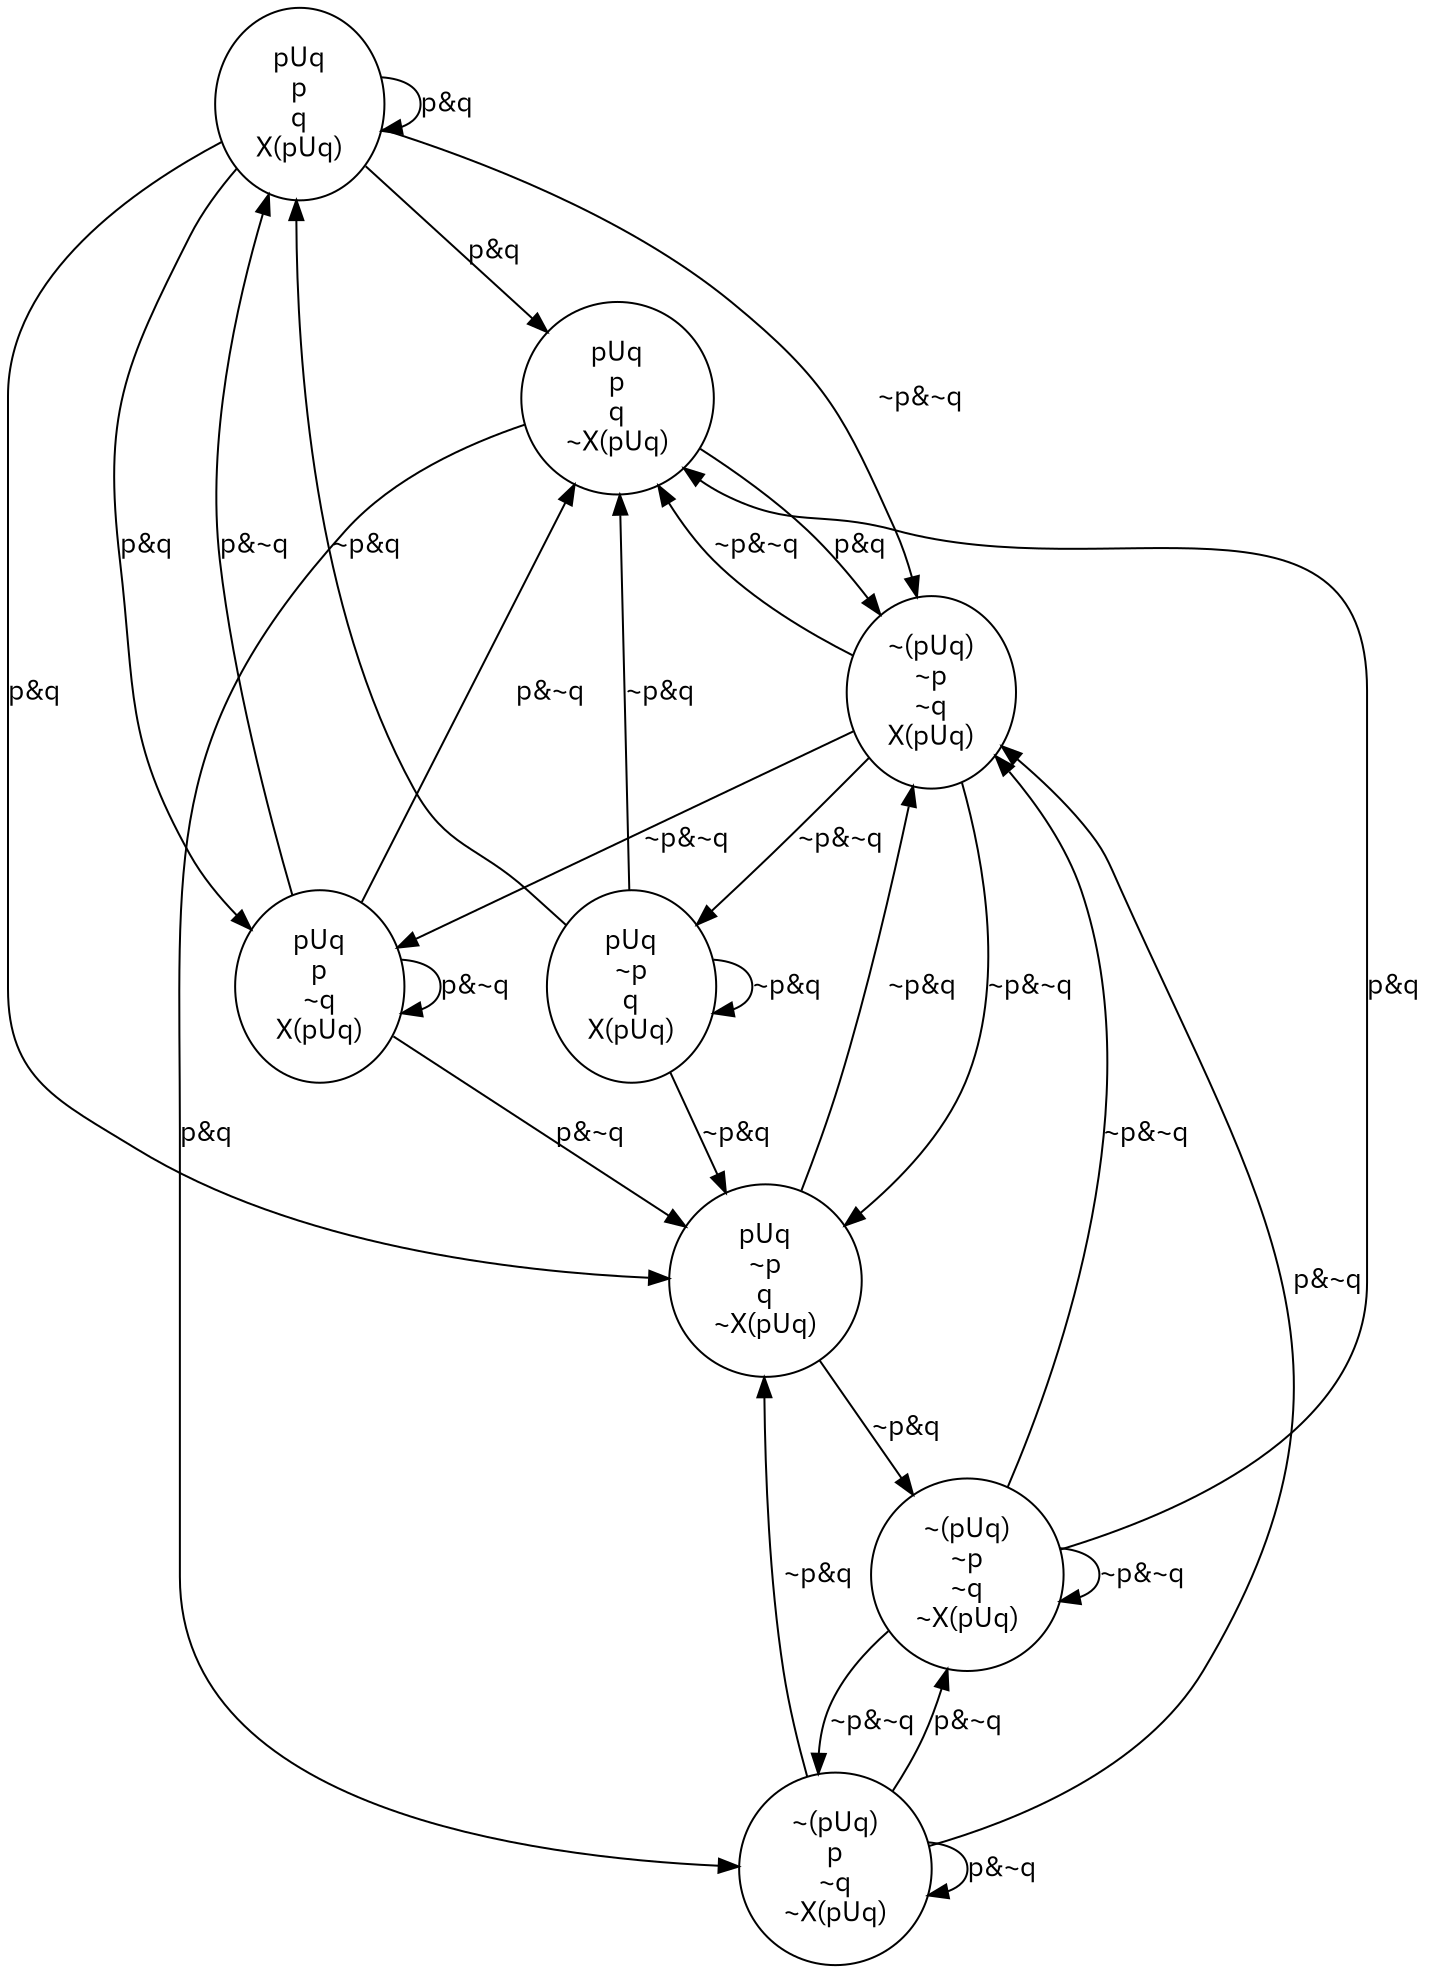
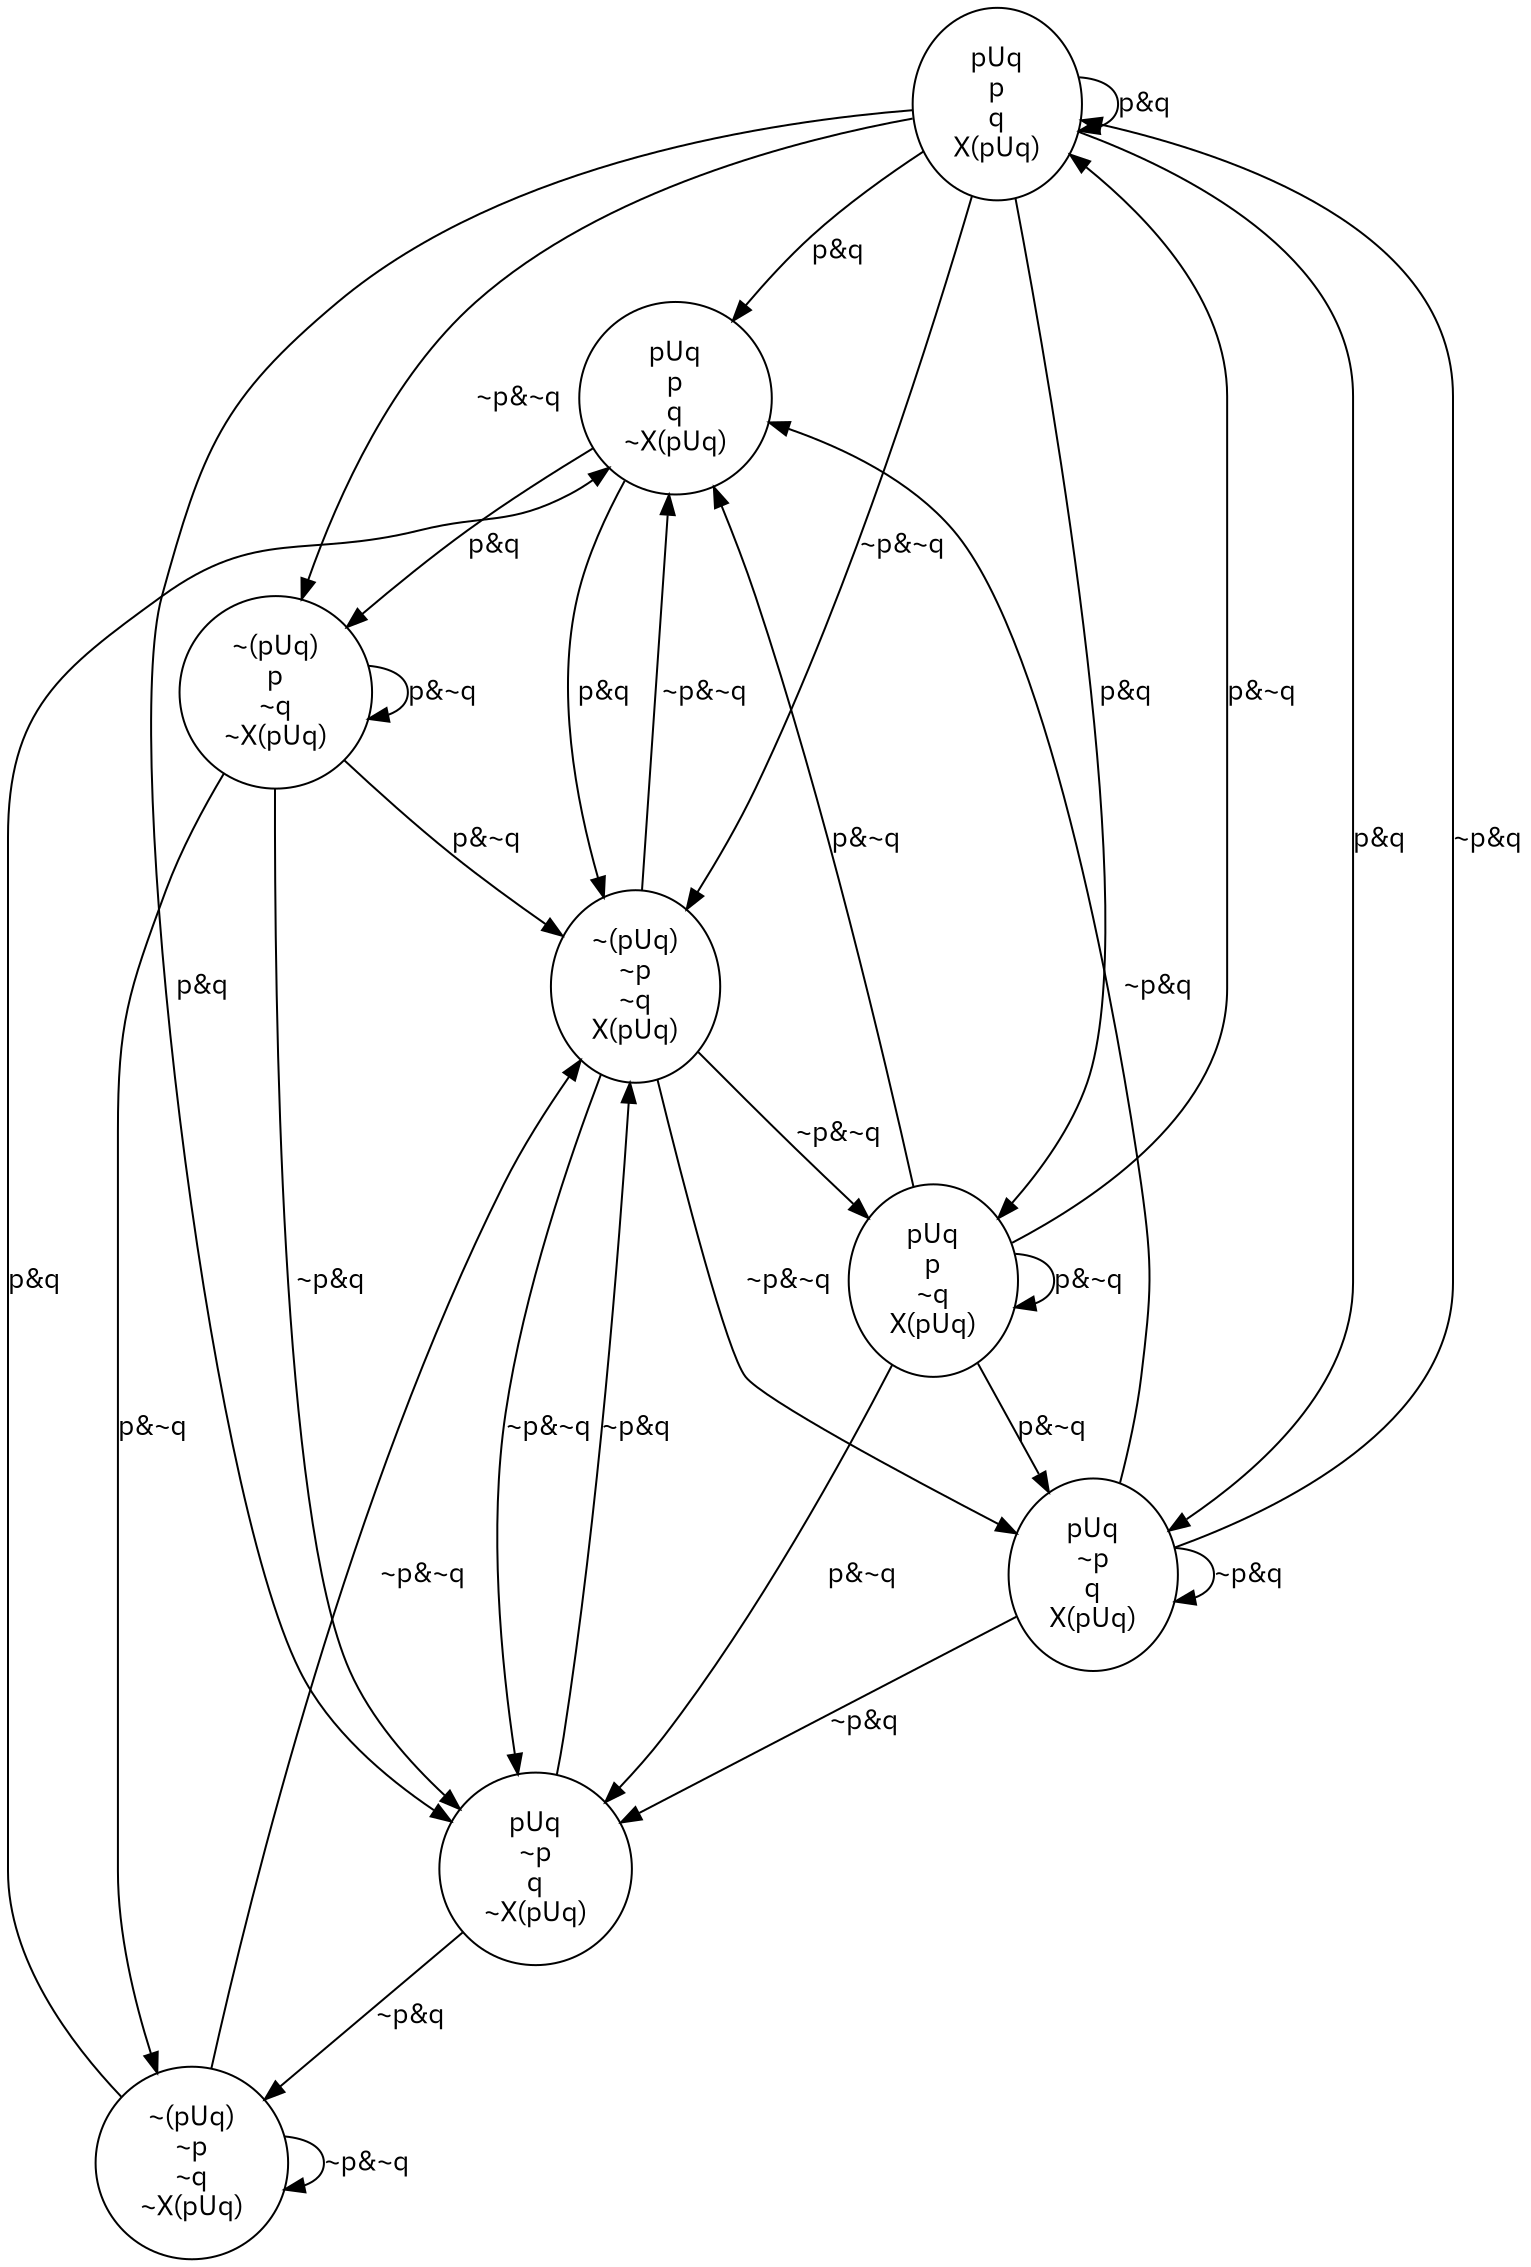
edge "pUq p q X(pUq)" -> "pUq ~p q X(pUq)": added, label "p&q"
edge "pUq p ~q X(pUq)" -> "pUq ~p q X(pUq)": added, label "p&~q"
edge "~(pUq) ~p ~q ~X(pUq)" -> "~(pUq) p ~q ~X(pUq)": now "pUq p q X(pUq)" -> "~(pUq) p ~q ~X(pUq)"
